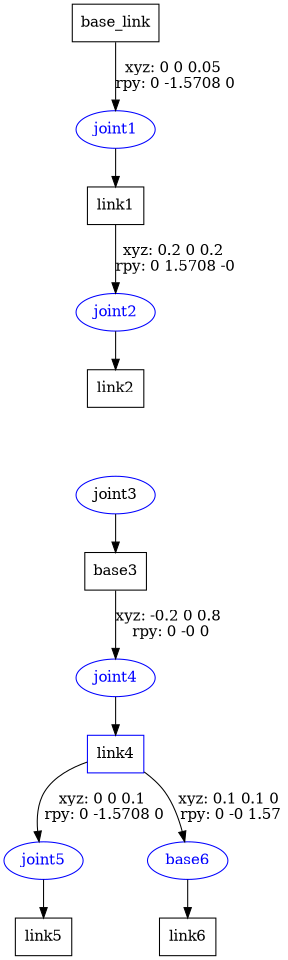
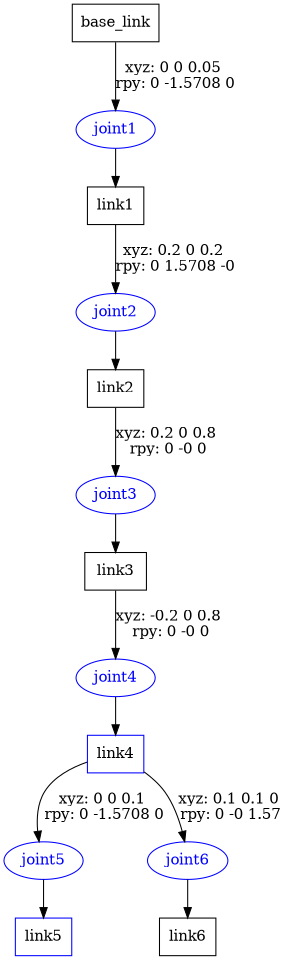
edge "link2" -> "joint3": added, label "xyz: 0.2 0 0.8 rpy: 0 -0 0"
node "joint3": fontcolor black -> blue
node "base3": label "base3" -> "link3"
node "base6": label "base6" -> "joint6"
node "link5": color black -> blue
